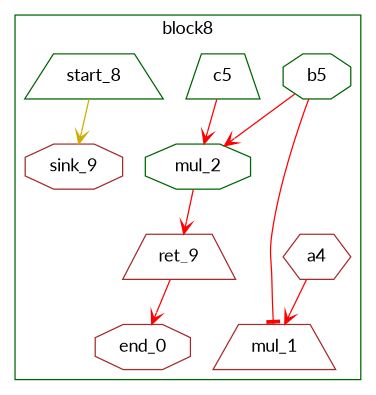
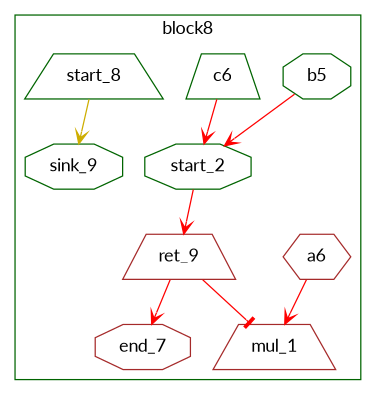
node "c5": label "c5" -> "c6"
node "sink_9": color brown -> darkgreen
node "mul_2": label "mul_2" -> "start_2"
edge "b5" -> "mul_1": now "ret_9" -> "mul_1"
node "a4": label "a4" -> "a6"
node "end_0": label "end_0" -> "end_7"
